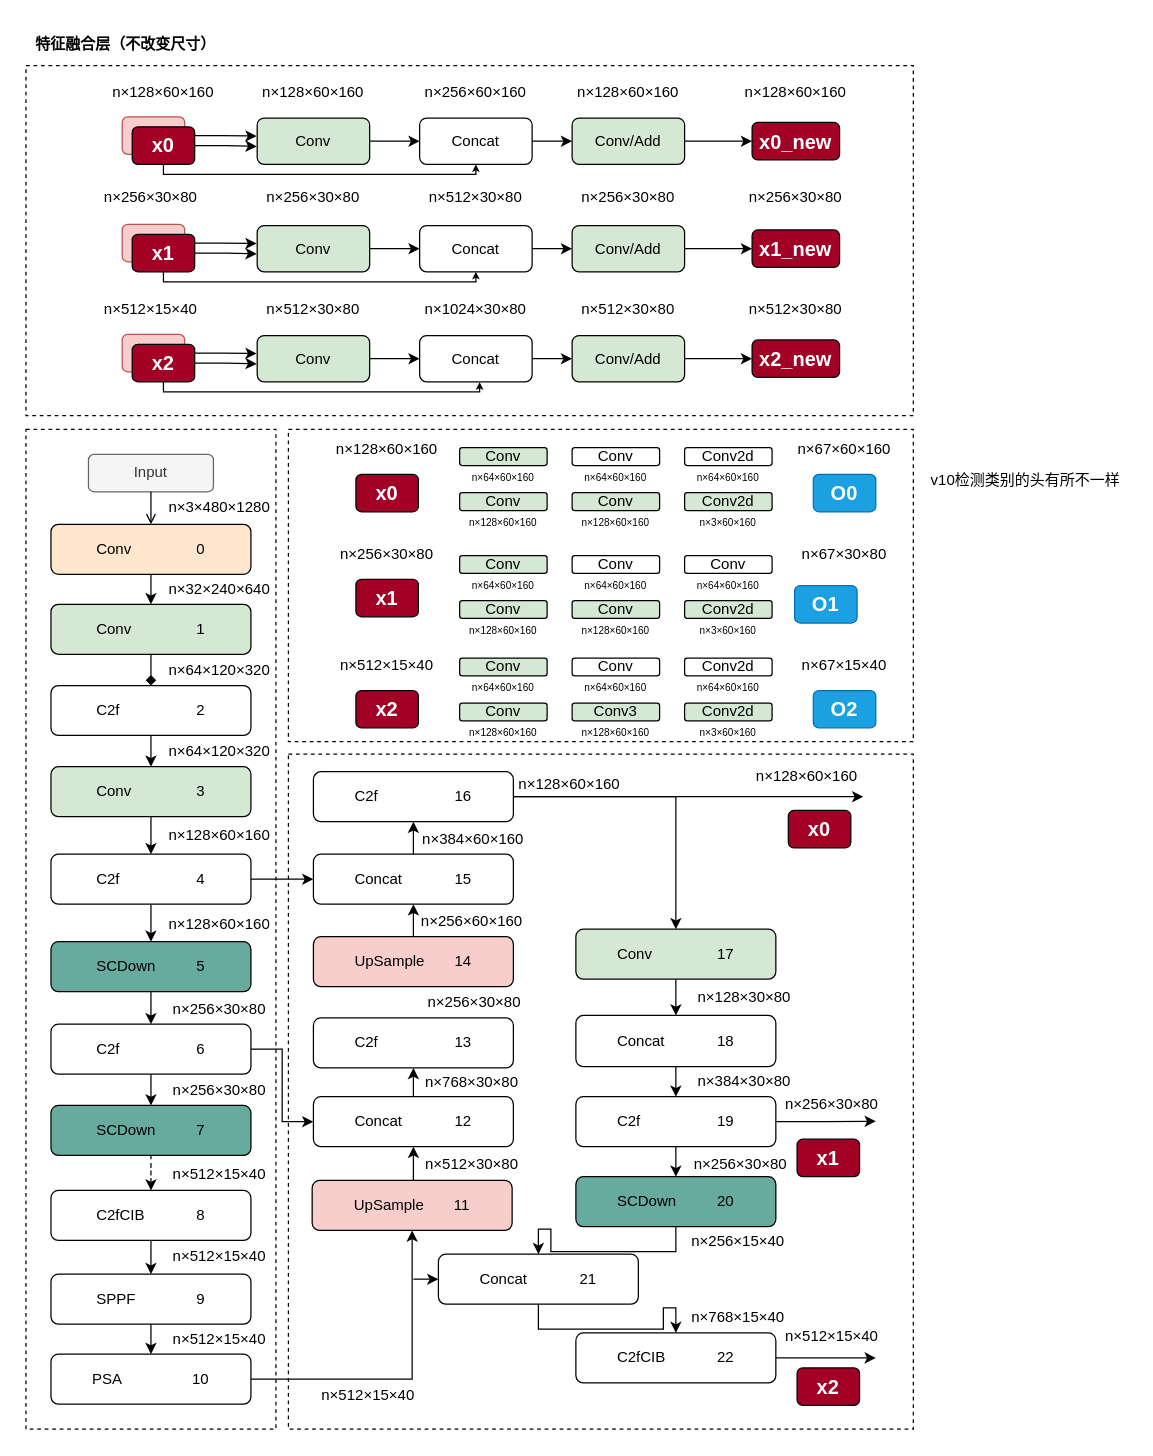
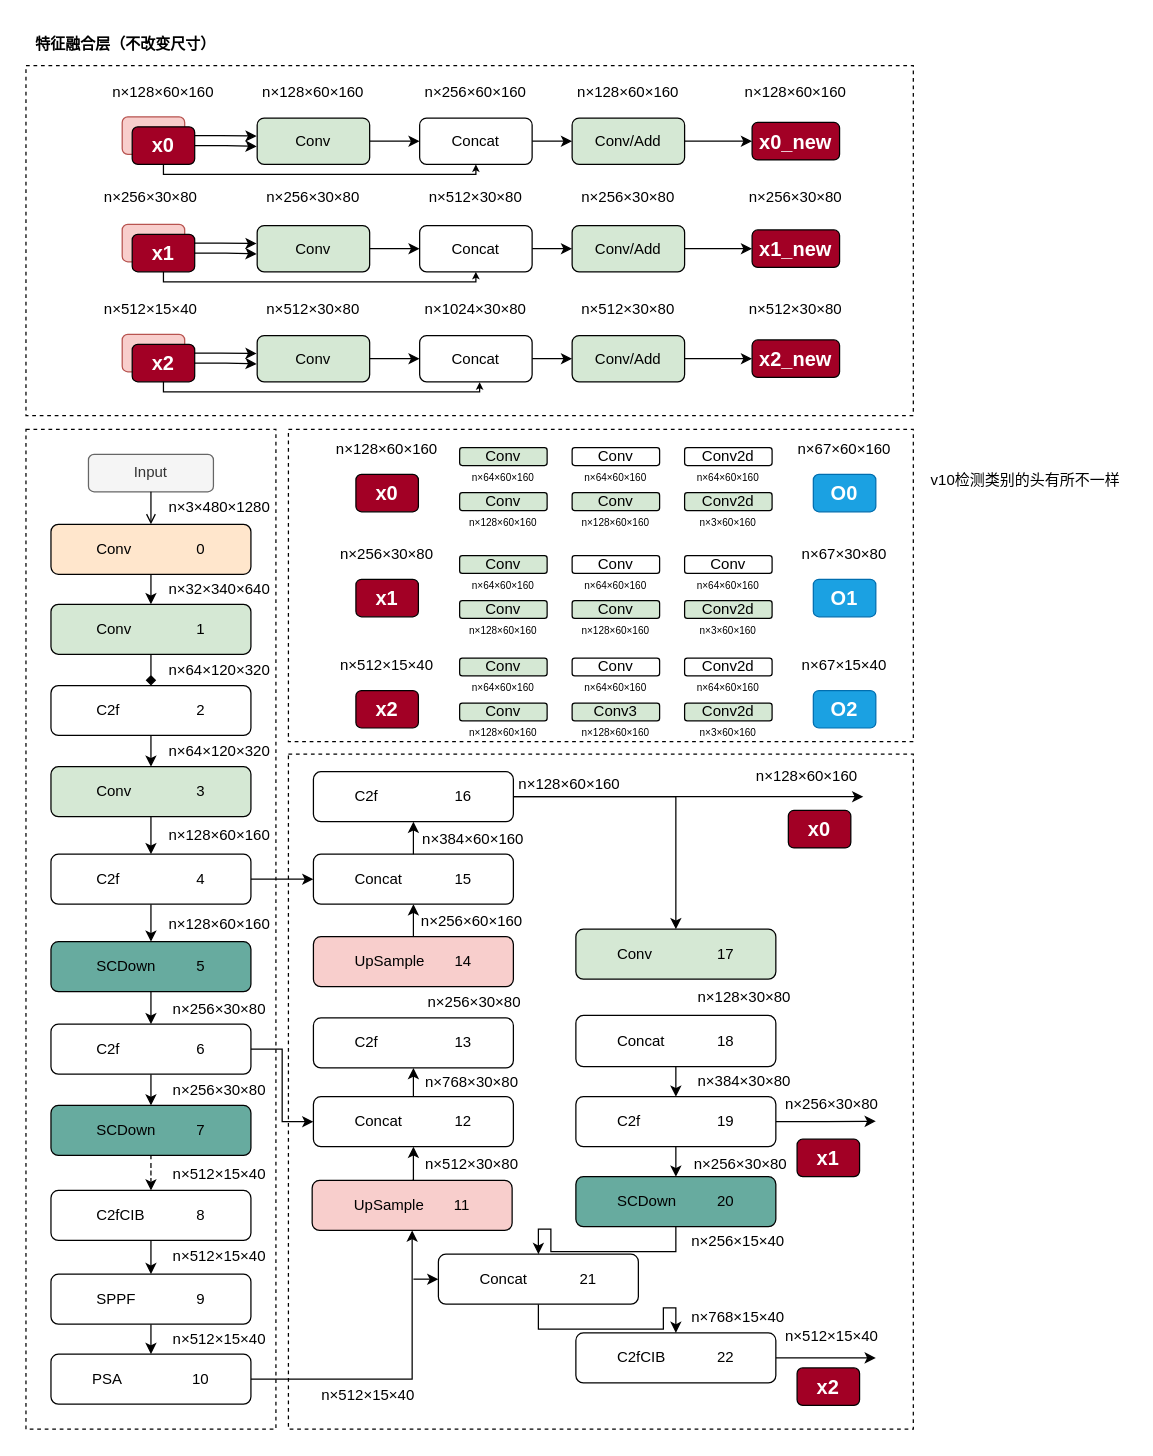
node "n×32×240×640": label "n×32×240×640" -> "n×32×340×640"
node "O1": moved (826, 604) -> (844, 598)
edge "Conv 17" -> "Concat 18": removed
